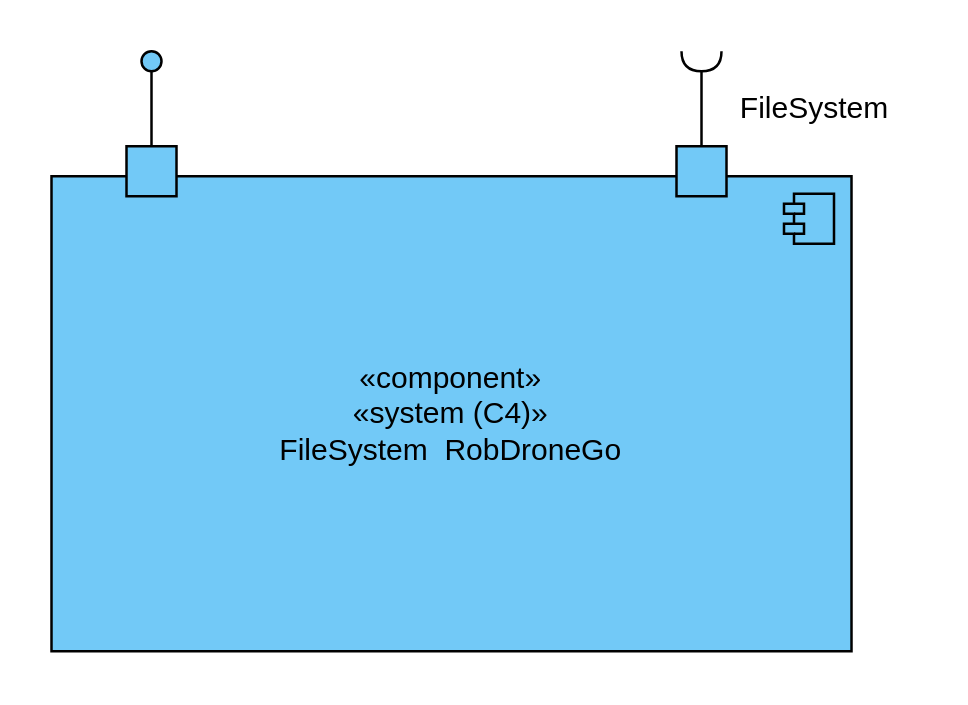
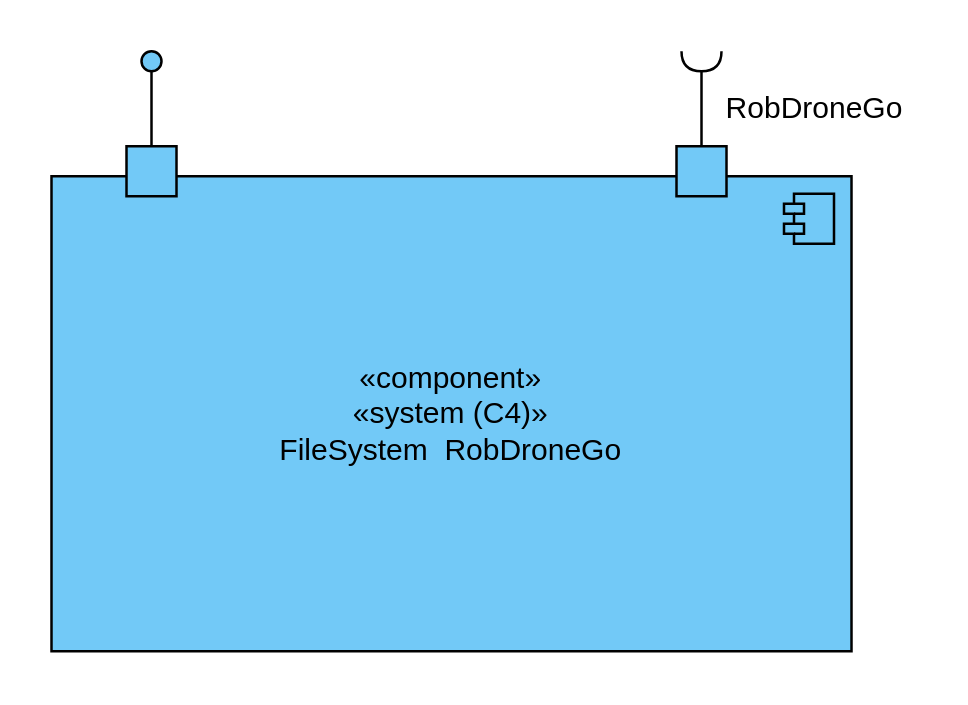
node "FileSystem": label "FileSystem" -> "RobDroneGo"
